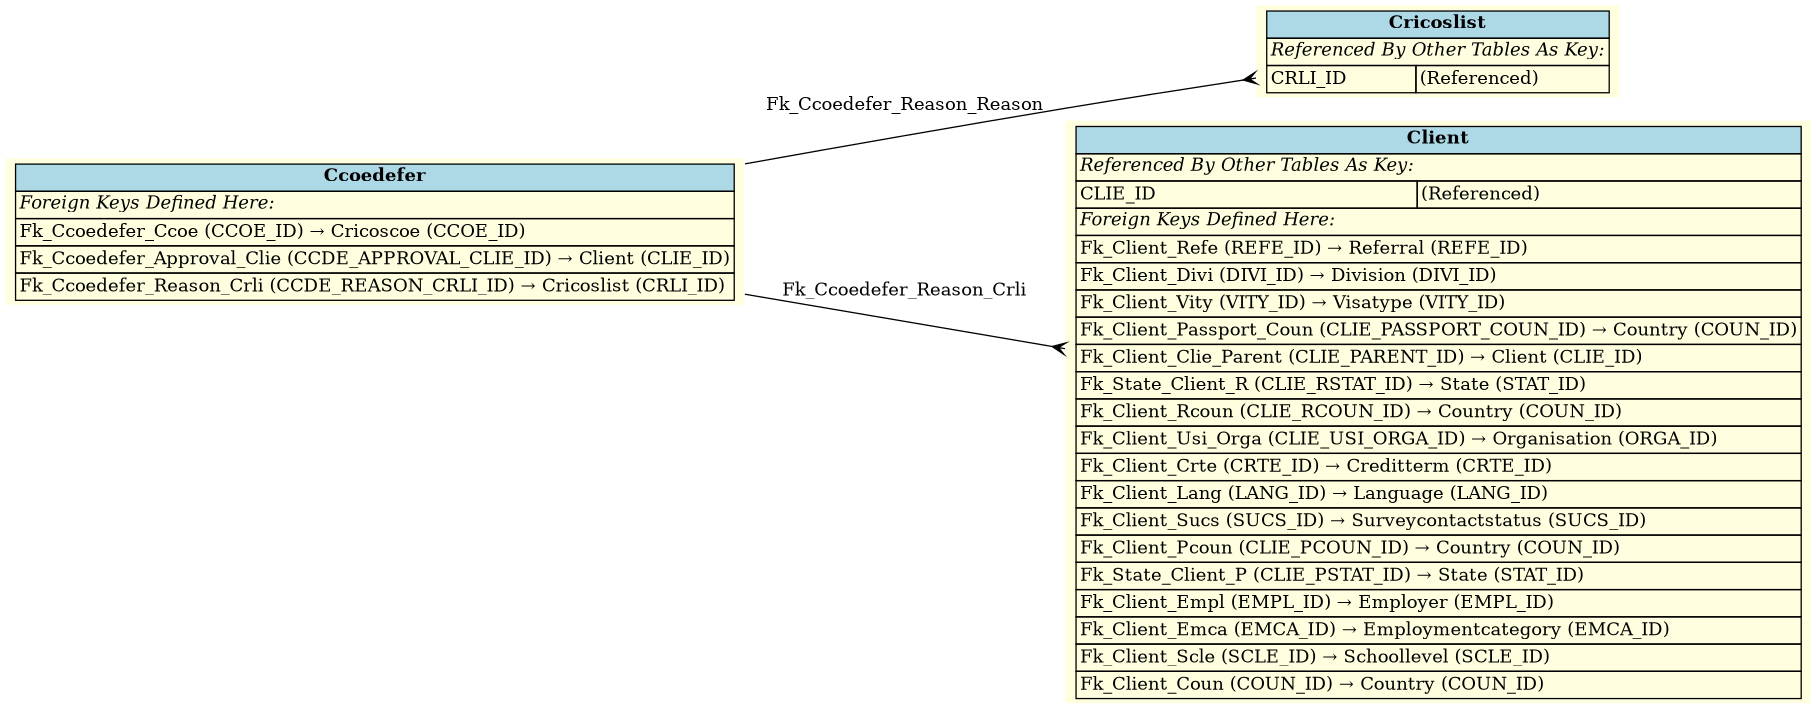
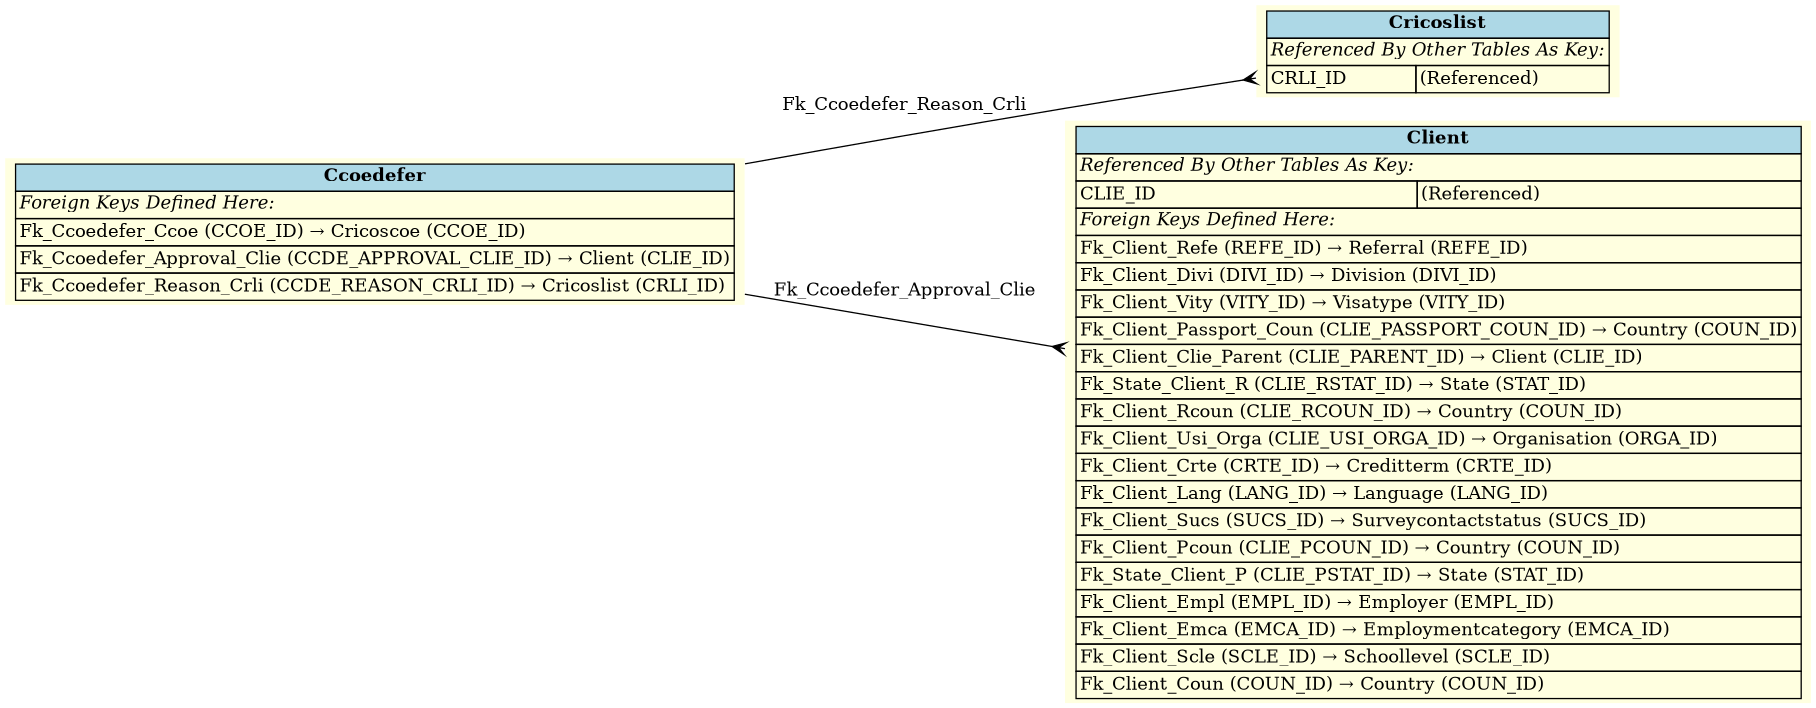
edge "Cricoslist" -- "Ccoedefer": label " Fk_Ccoedefer_Reason_Reason " -> " Fk_Ccoedefer_Reason_Crli "
edge "Ccoedefer" -- "Client": label " Fk_Ccoedefer_Reason_Crli " -> " Fk_Ccoedefer_Approval_Clie "
